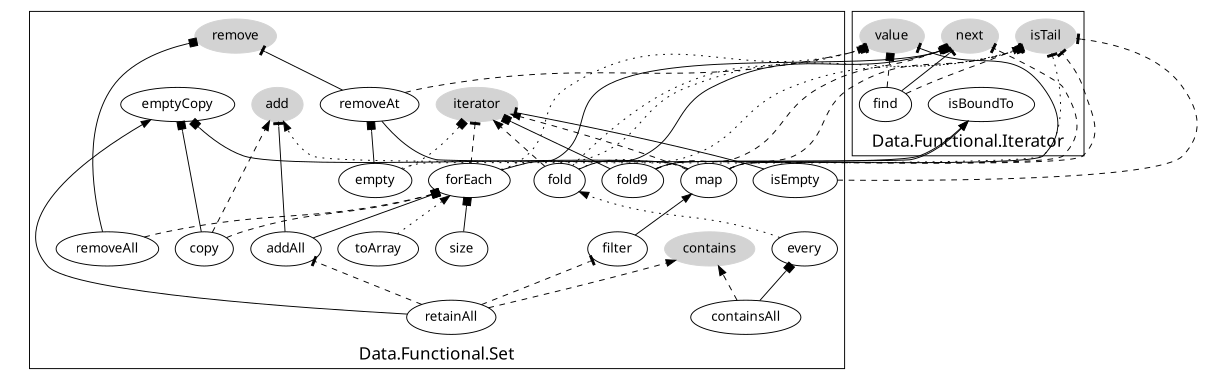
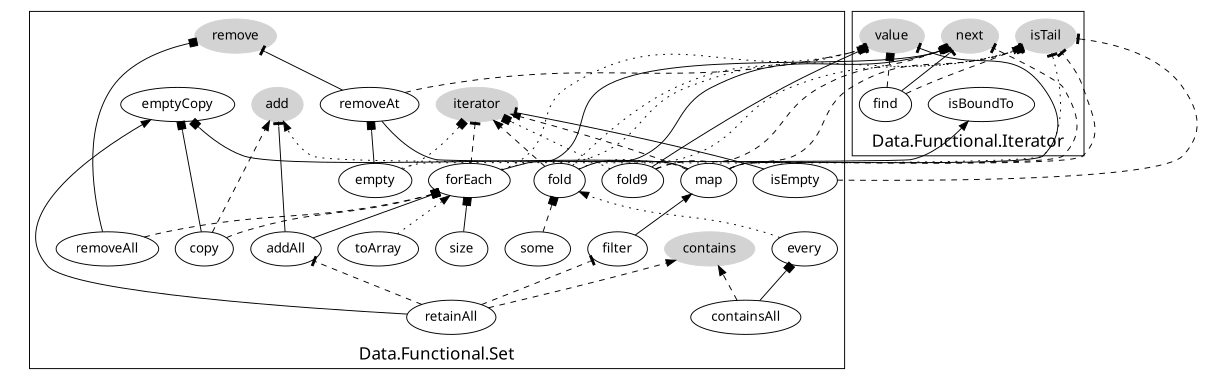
edge "fold9" -> "iterator": style solid -> dotted
edge "fold9" -> "isBoundTo": now "fold9" -> "value"
node "some": added
